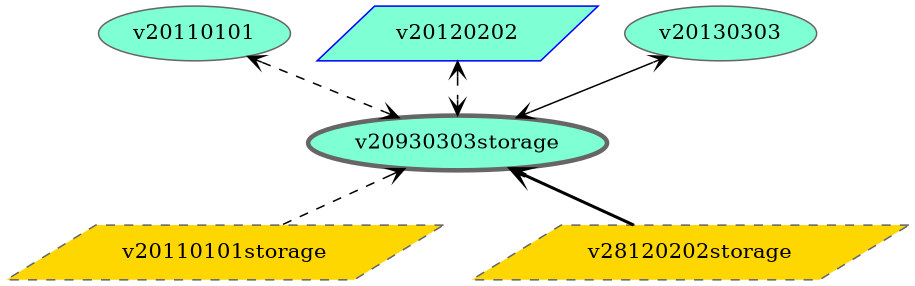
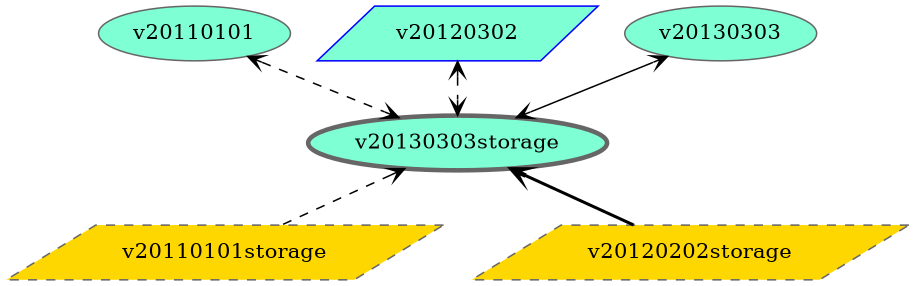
node "v20120202": label "v20120202" -> "v20120302"
node "v20930303storage": label "v20930303storage" -> "v20130303storage"
node "v28120202storage": label "v28120202storage" -> "v20120202storage"
